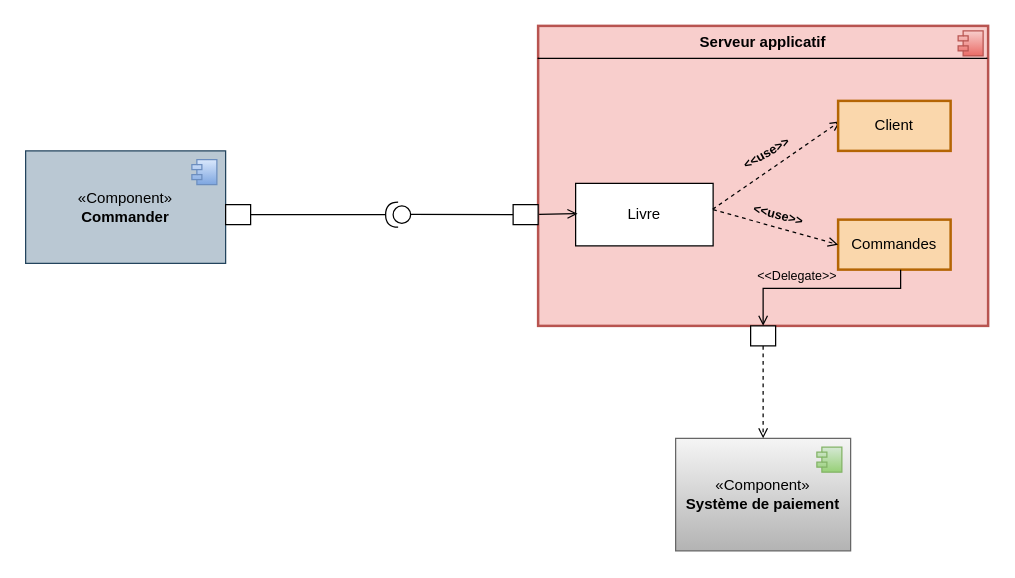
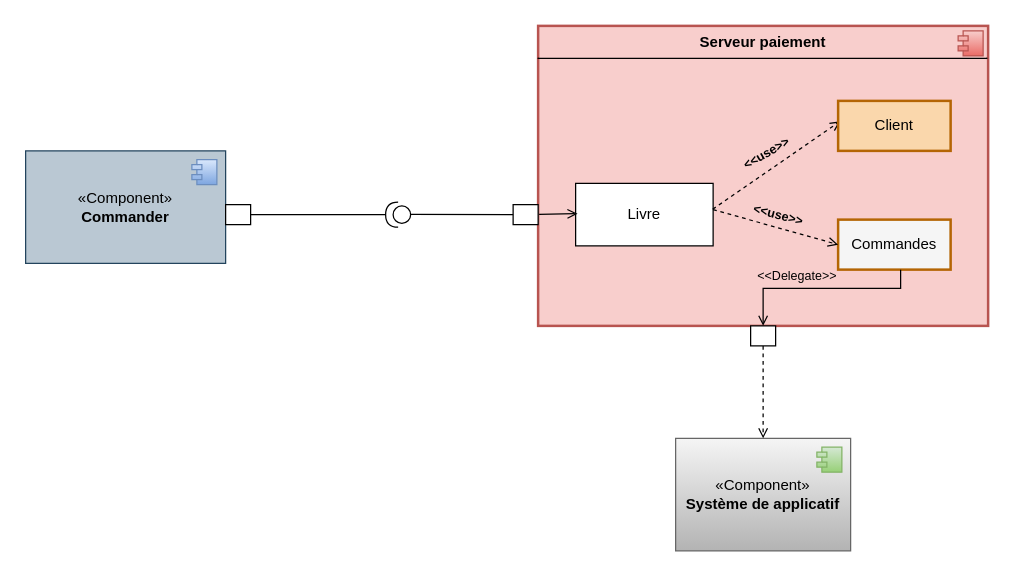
node "Serveur applicatif": label "Serveur applicatif" -> "Serveur paiement"
node "Commandes": fillcolor #fad7ac -> #f5f5f5
node "«Component» Système de paiement": label "«Component» Système de paiement" -> "«Component» Système de applicatif"
